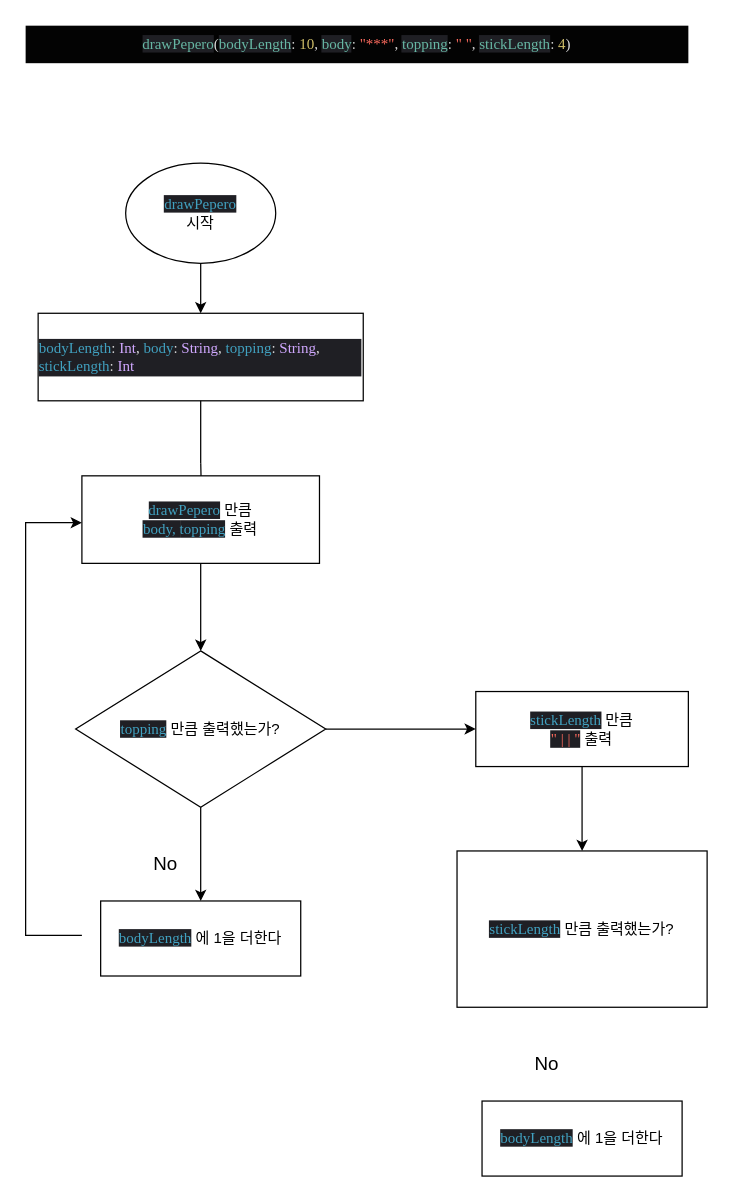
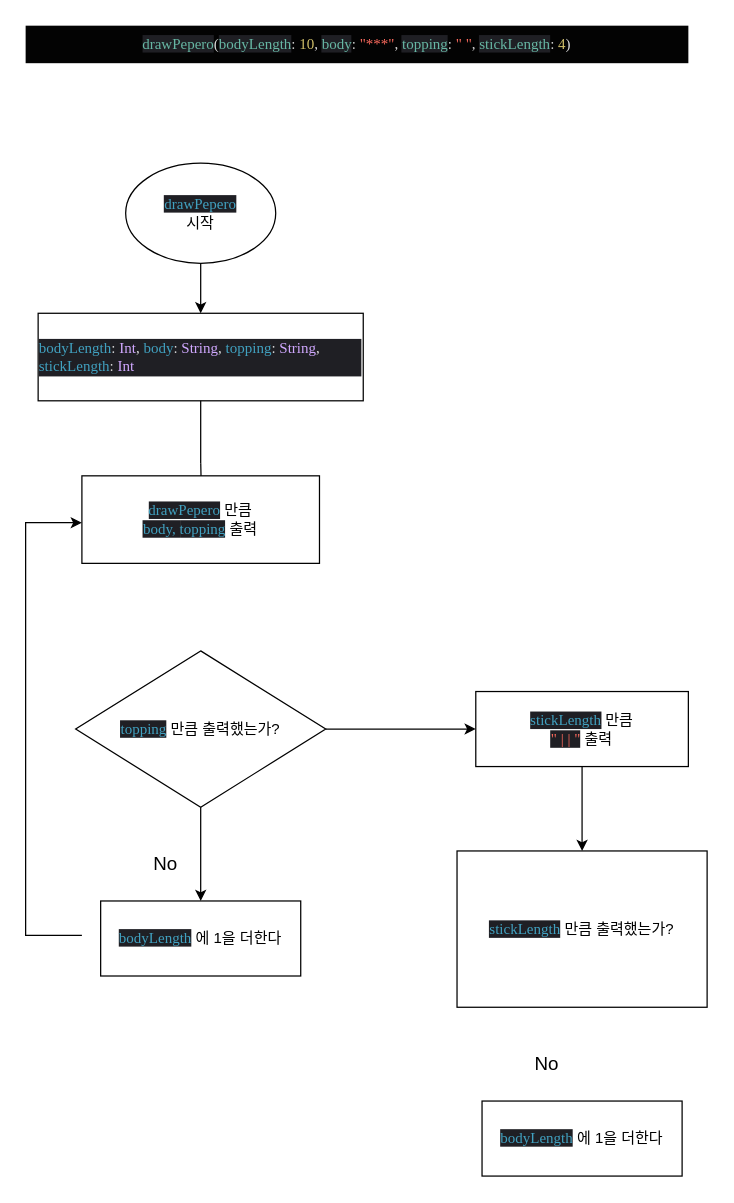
edge "drawPepero 만큼 body, topping 출력" -> "topping 만큼 출력했는가?": removed
